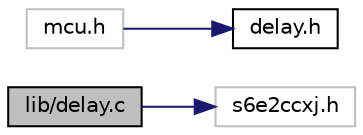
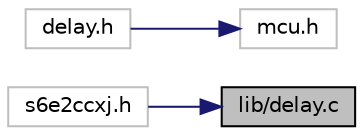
edge "mcu.h" -> "delay.h": reversed
node "delay.h": color black -> grey75
edge "lib/delay.c" -> "s6e2ccxj.h": reversed
